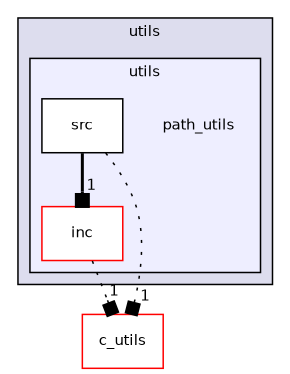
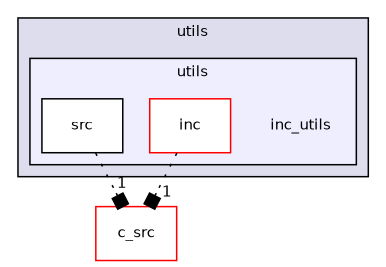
node "path_utils": label "path_utils" -> "inc_utils"
edge "src" -> "inc": removed
node "c_utils": label "c_utils" -> "c_src"
